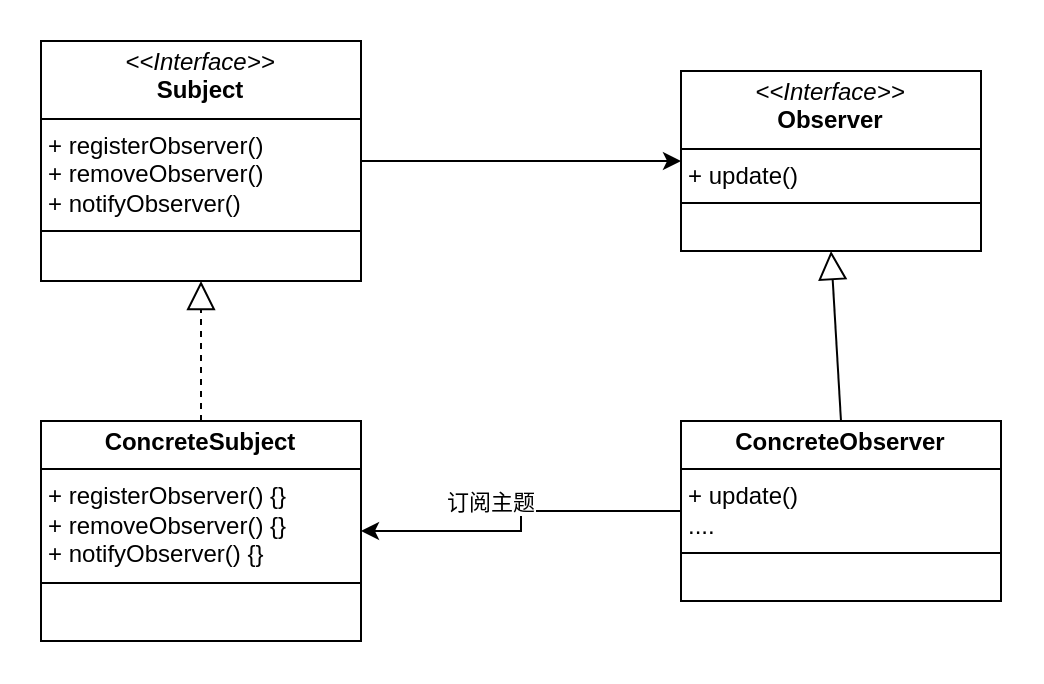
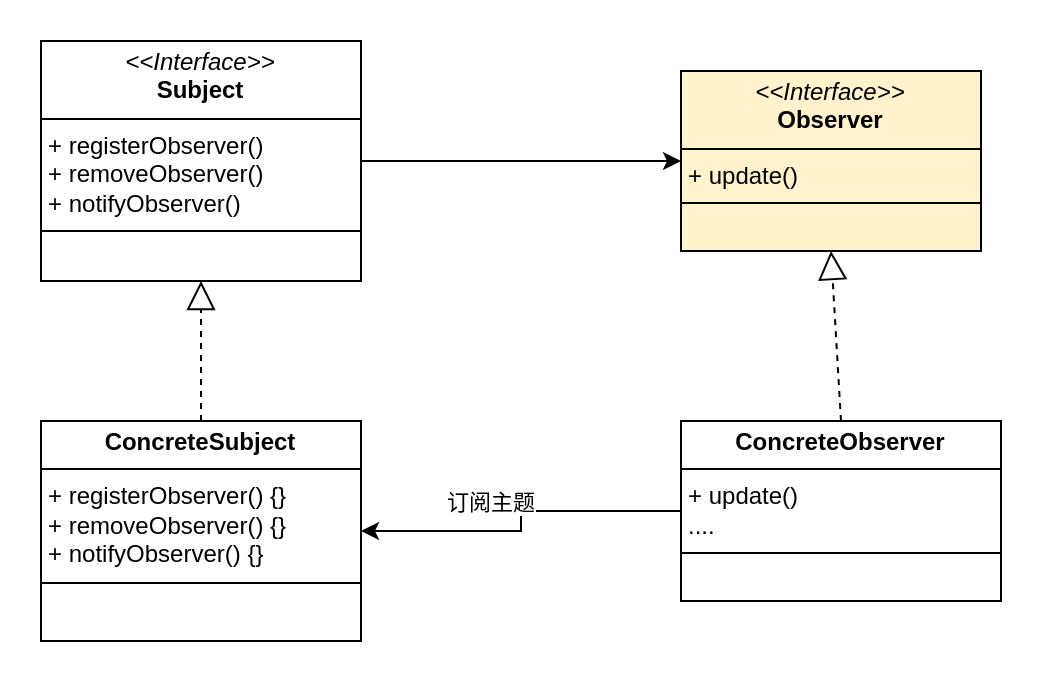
node "<<Interface>> Observer + update()": fillcolor #ffffff -> #fff2cc
edge "ConcreteObserver + update() ...." -> "<<Interface>> Observer + update()": style solid -> dashed
